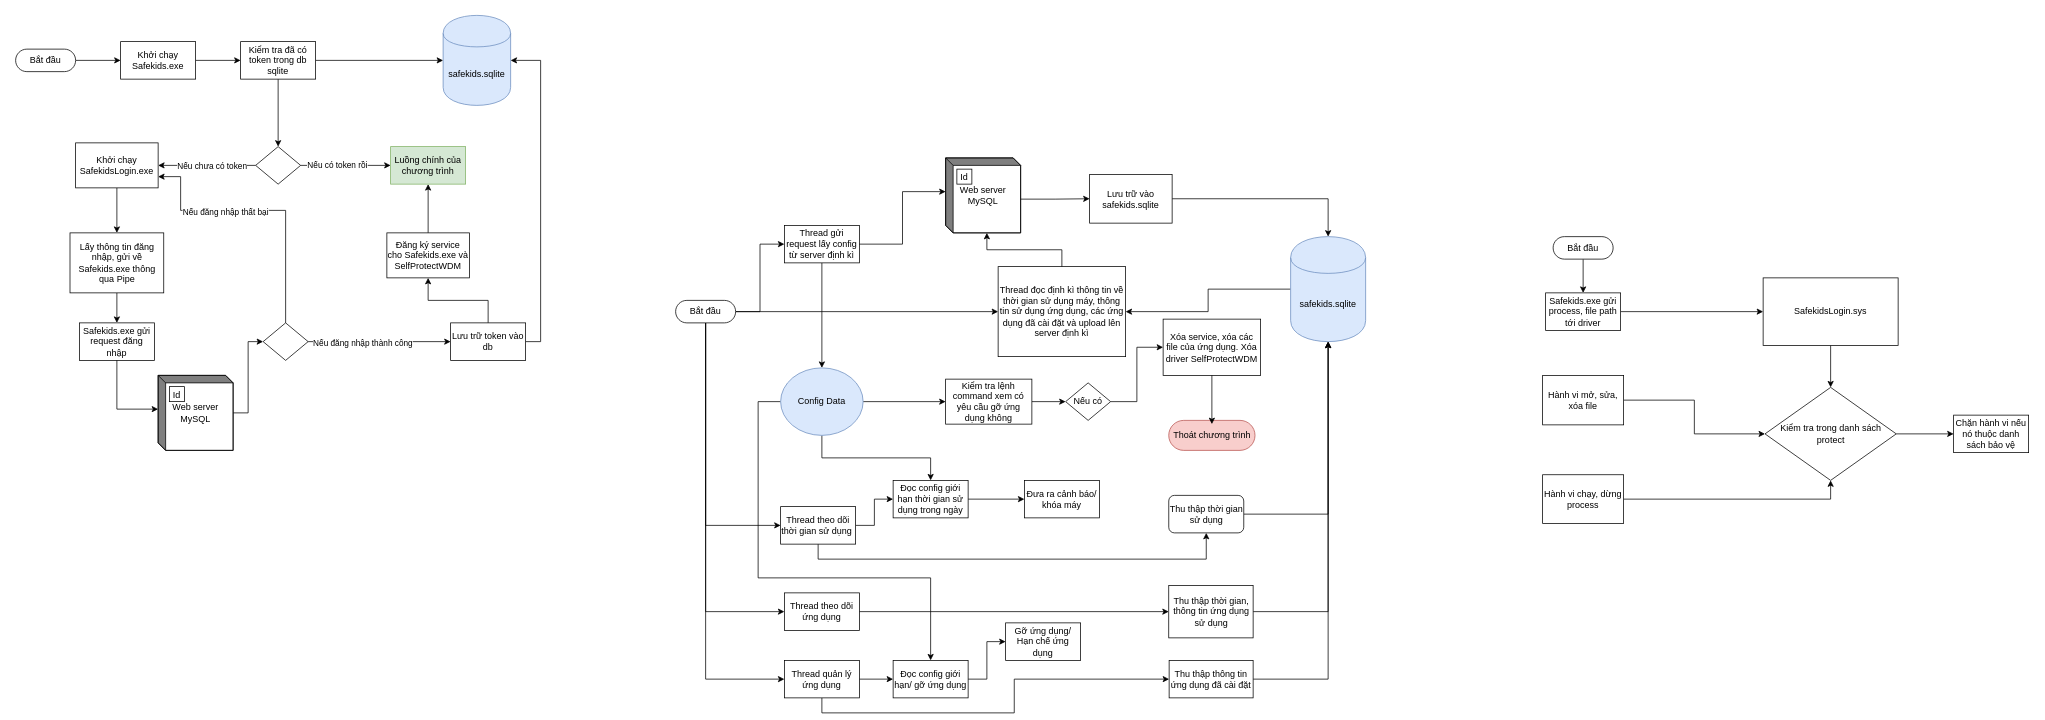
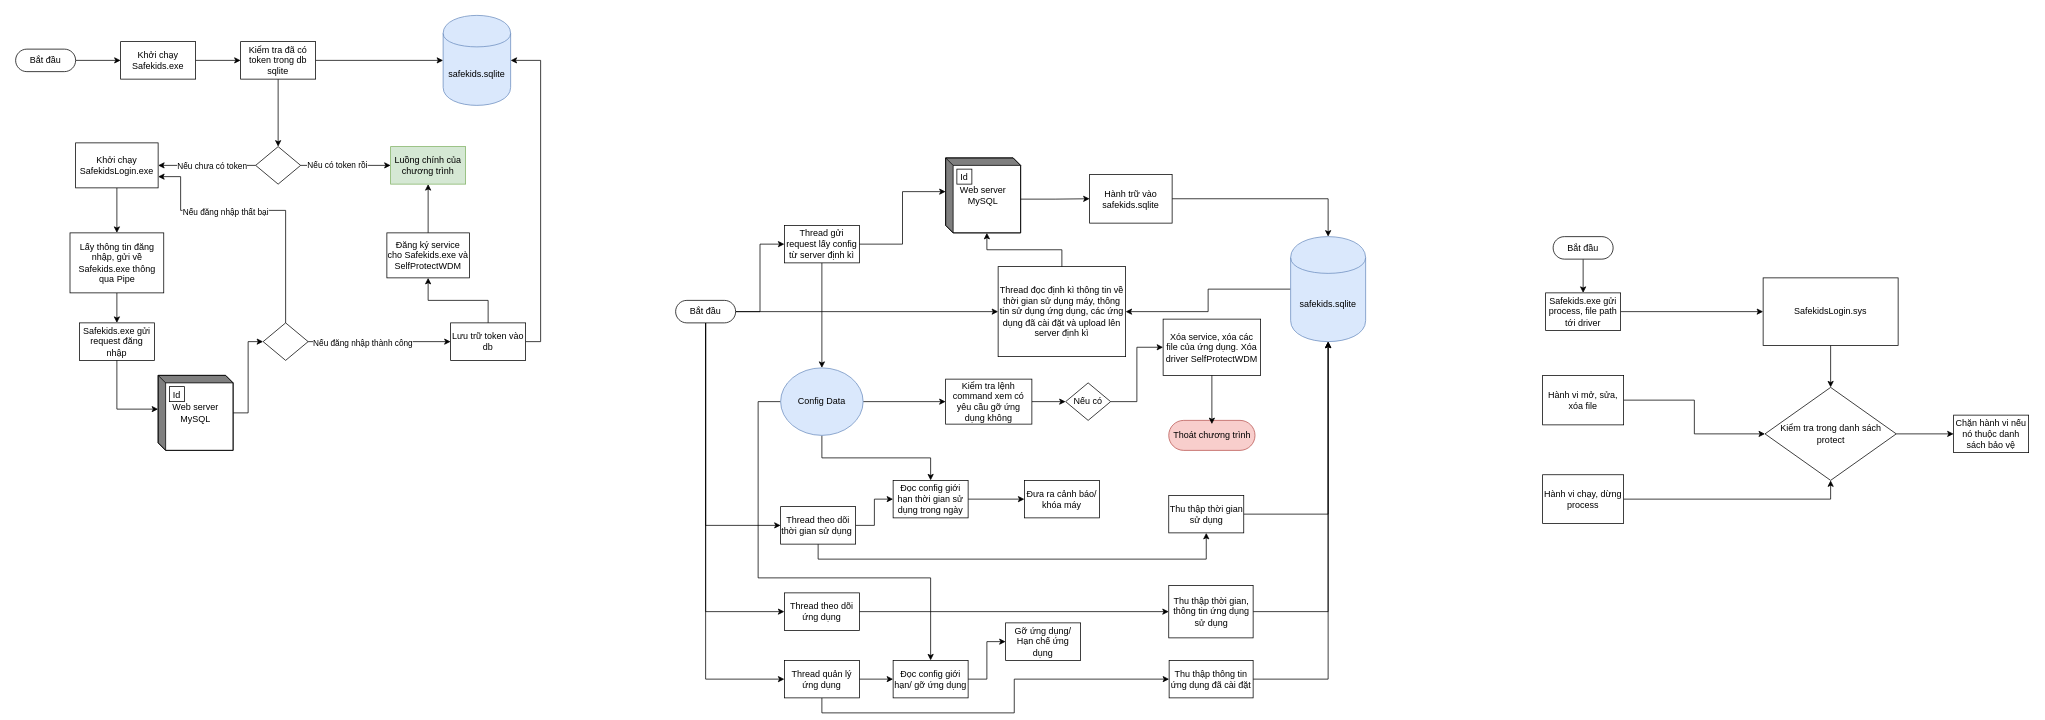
node "Lưu trữ vào safekids.sqlite": label "Lưu trữ vào safekids.sqlite" -> "Hành trữ vào safekids.sqlite"
node "Thu thập thời gian sử dụng": shape rounded rectangle -> rectangle
